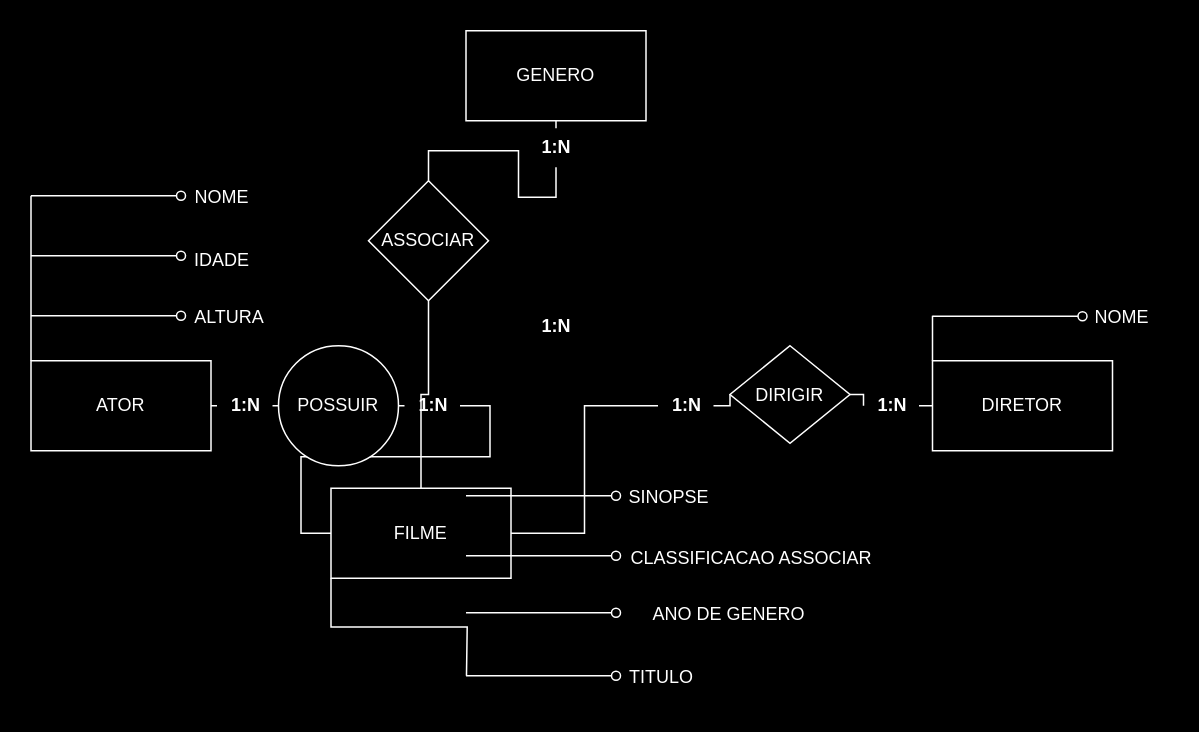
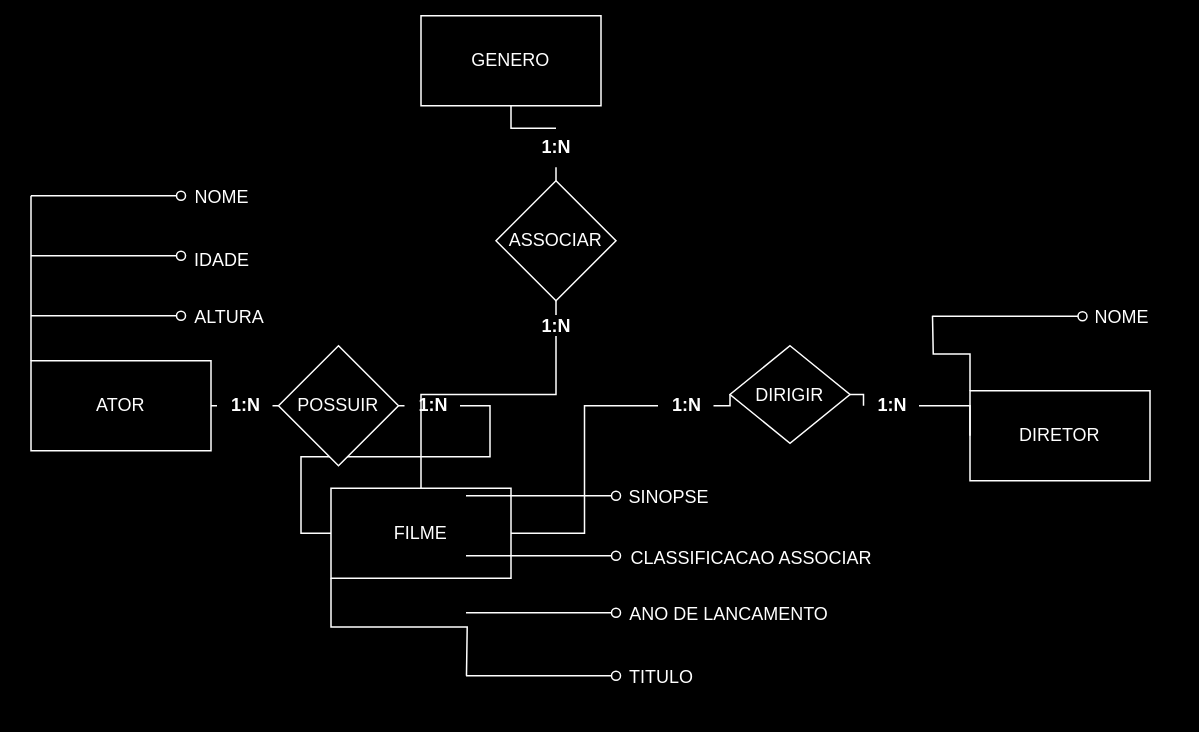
node "GENERO": moved (556, 76) -> (511, 61)
node "ASSOCIAR": moved (428, 241) -> (556, 241)
node "POSSUIR": shape ellipse -> diamond
node "DIRETOR": moved (1022, 406) -> (1060, 436)
node "ANO DE GENERO": label "ANO DE GENERO" -> "ANO DE LANCAMENTO"
